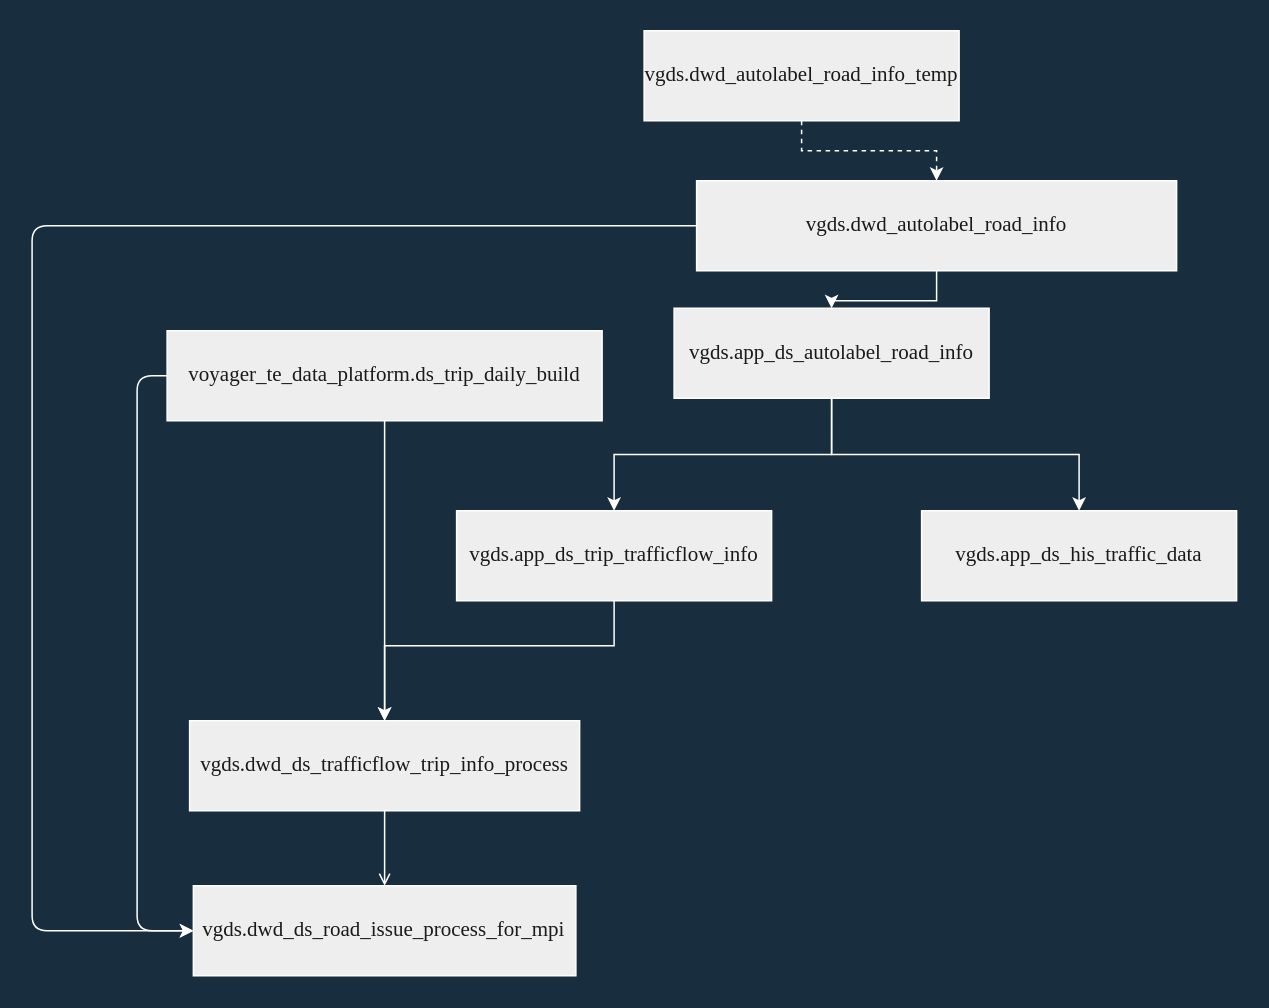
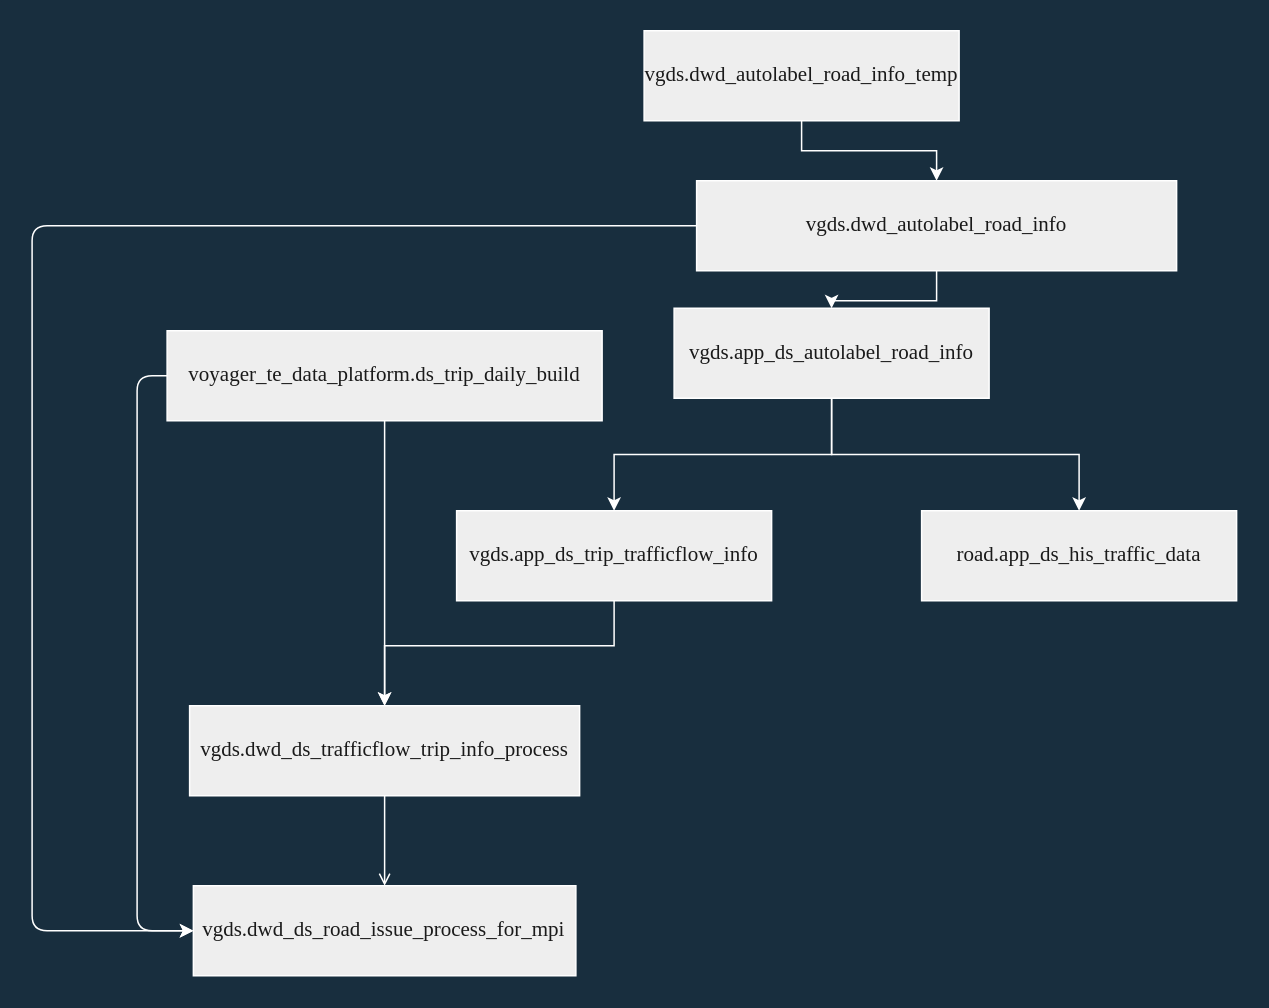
edge "vgds.dwd_autolabel_road_info_temp" -> "vgds.dwd_autolabel_road_info": style dashed -> solid
node "vgds.app_ds_his_traffic_data": label "vgds.app_ds_his_traffic_data" -> "road.app_ds_his_traffic_data"
node "vgds.dwd_ds_trafficflow_trip_info_process": moved (385, 766) -> (385, 751)
